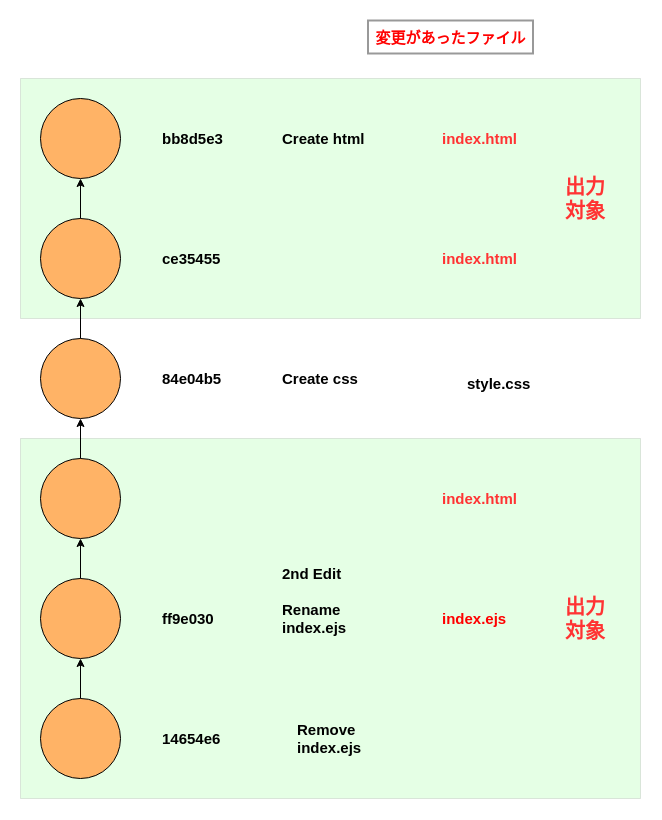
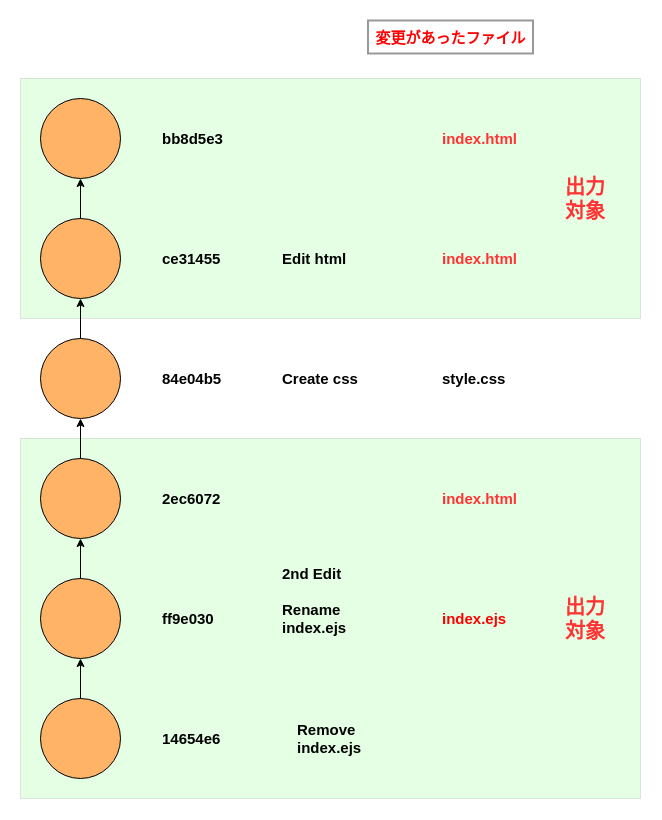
node "Create html": removed
node "ce35455": label "ce35455" -> "ce31455"
node "Edit html": added
node "style.css": moved (496, 384) -> (471, 379)
node "2ec6072": added
